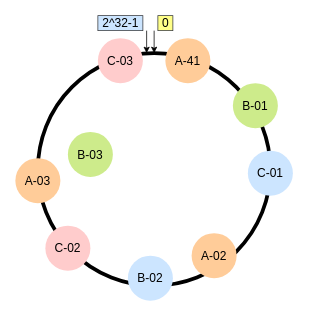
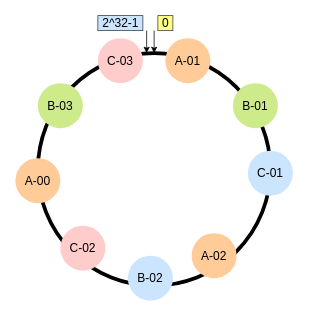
node "A-41": label "A-41" -> "A-01"
node "B-03": moved (90, 154) -> (60, 105)
node "A-03": label "A-03" -> "A-00"
node "C-02": moved (68, 248) -> (83, 248)
